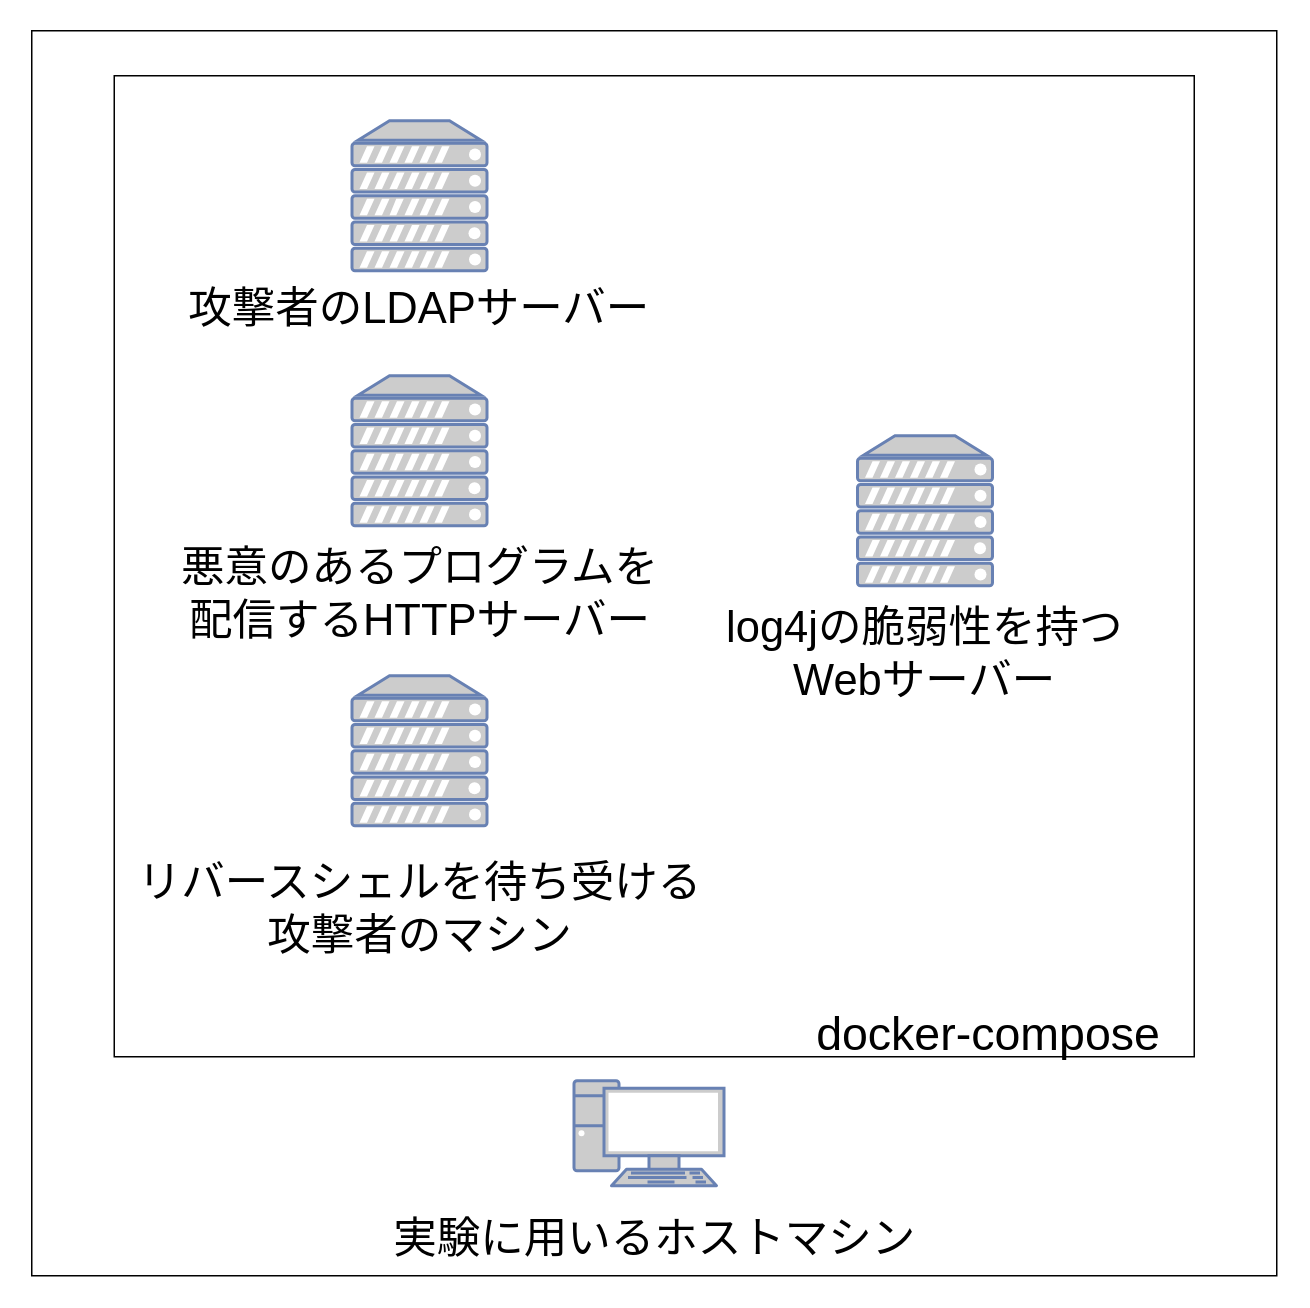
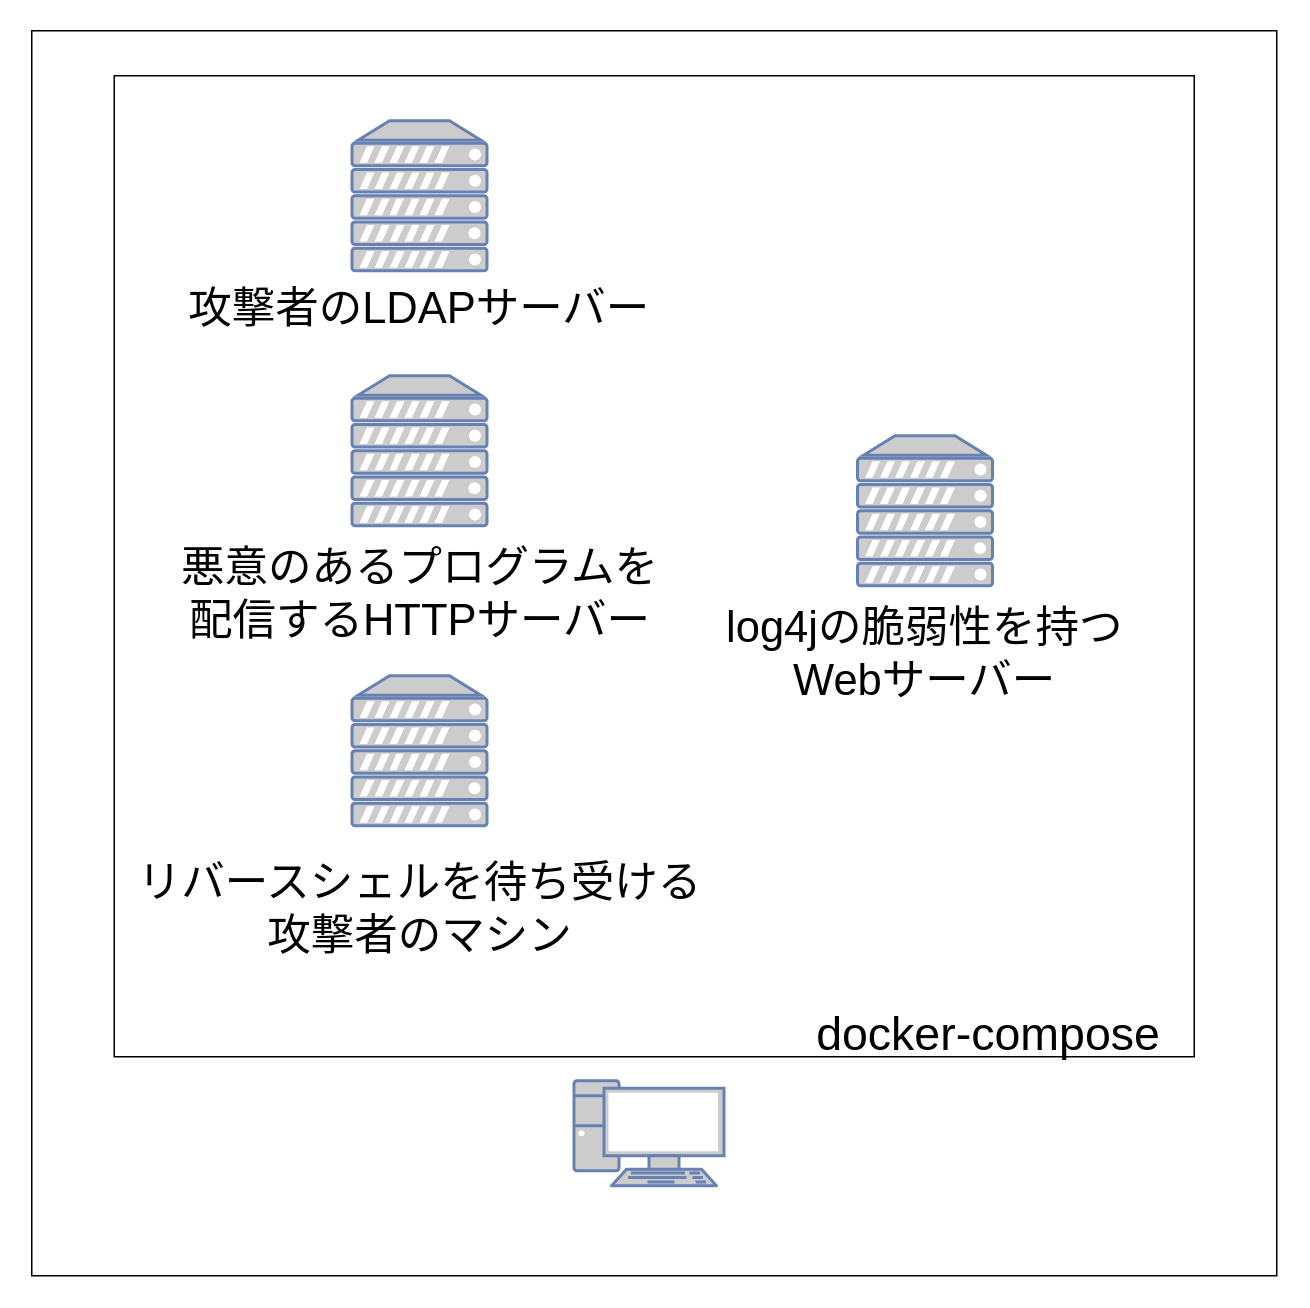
node "実験に用いるホストマシン": removed
